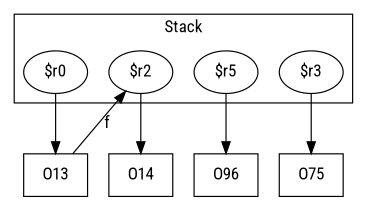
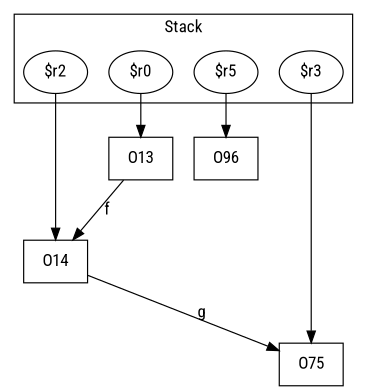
edge "O13" -> "$r2": now "O13" -> "O14"
edge "O14" -> "O75": added, label "g"
